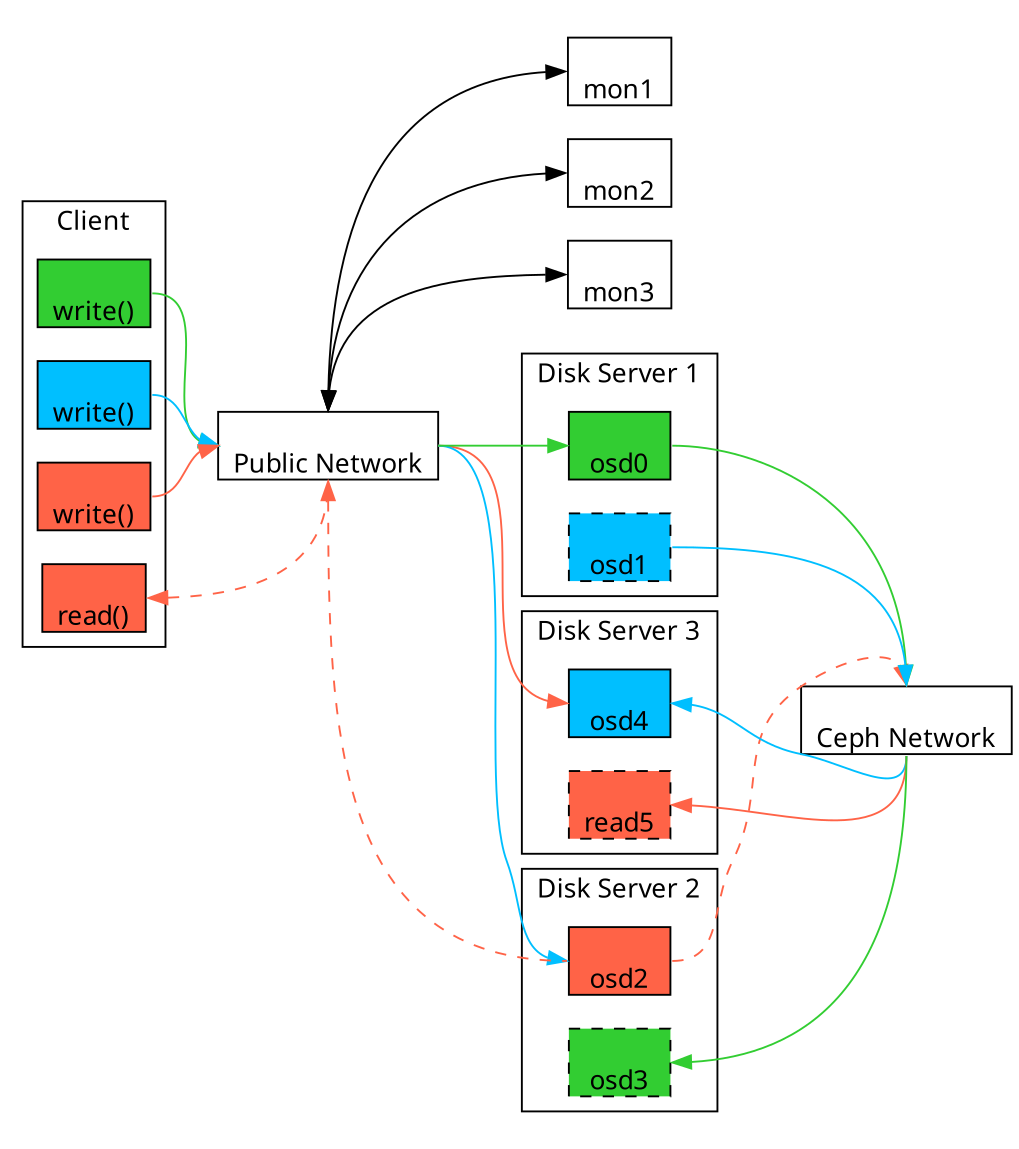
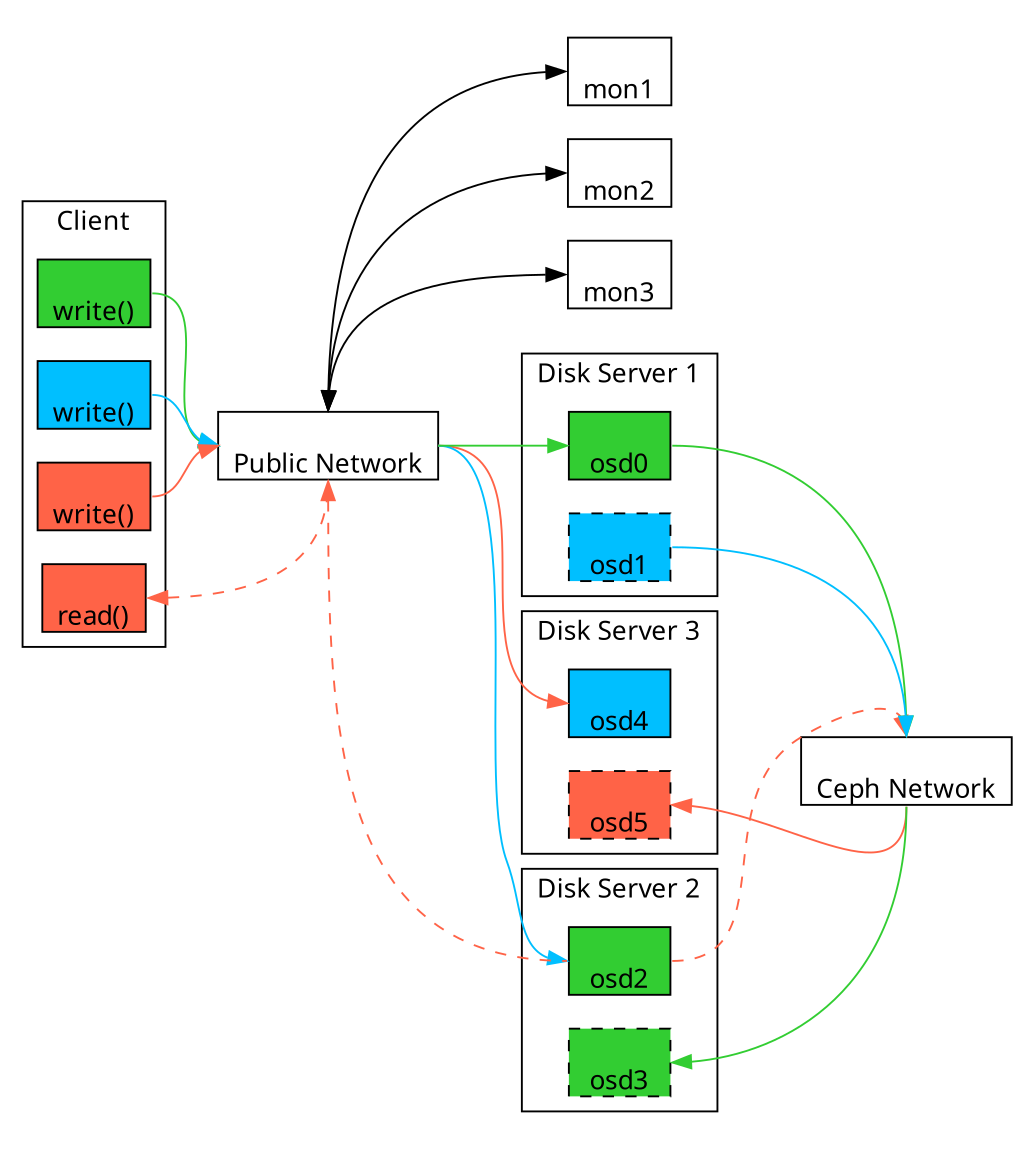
edge "osd4" -- "Ceph Network": removed
node "read5": label "read5" -> "osd5"
node "osd2": fillcolor tomato -> limegreen
